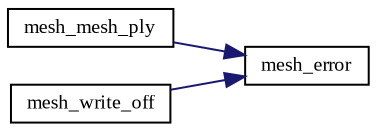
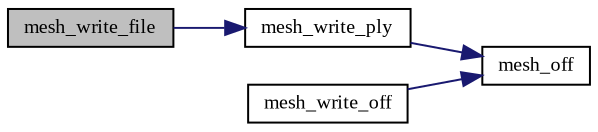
node "mesh_mesh_ply": label "mesh_mesh_ply" -> "mesh_write_ply"
node "mesh_write_file": added
node "mesh_error": label "mesh_error" -> "mesh_off"
